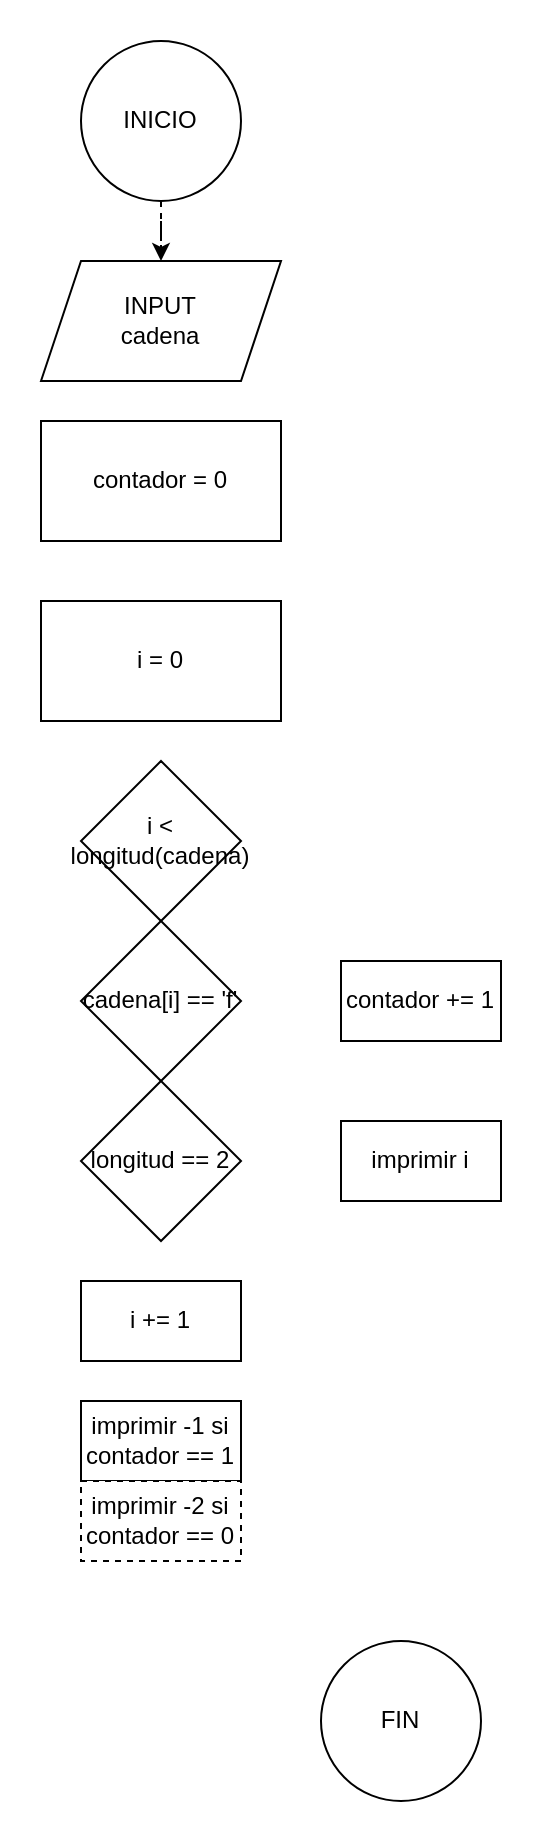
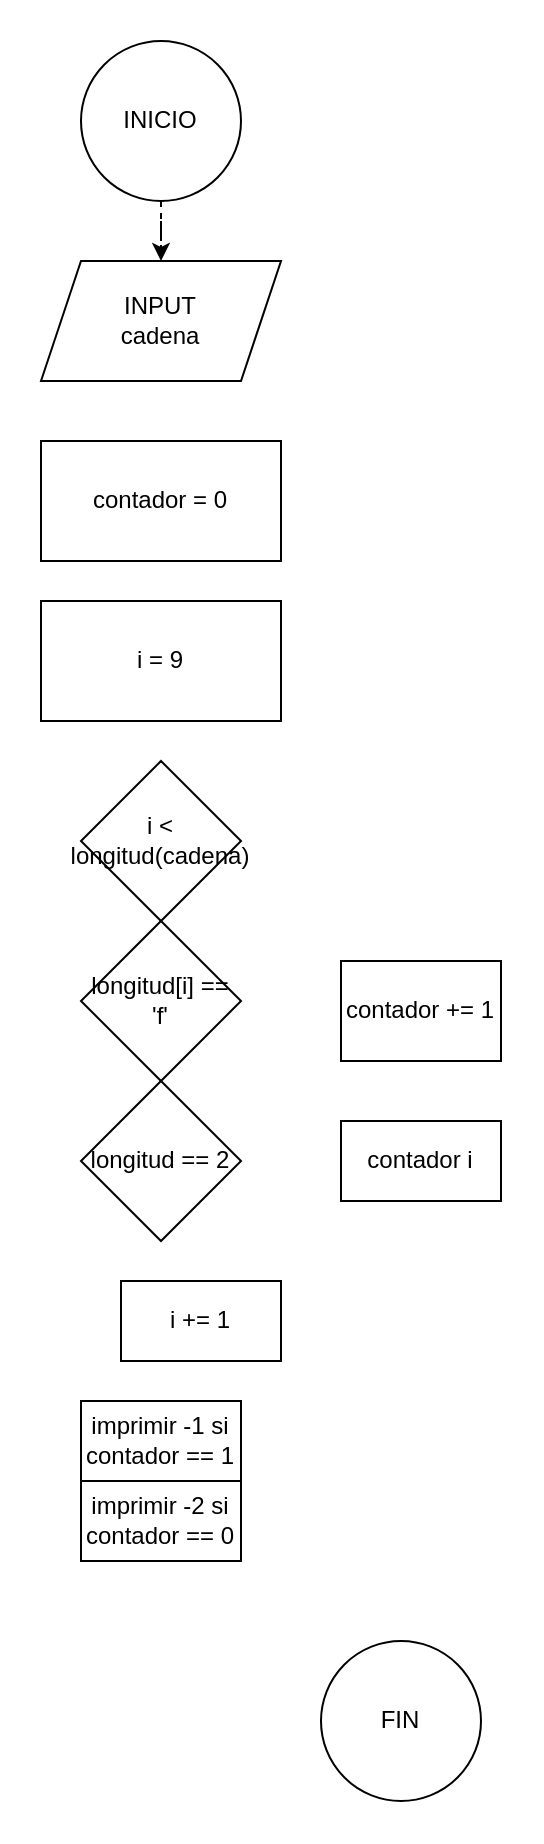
node "contador = 0": moved (161, 481) -> (161, 501)
node "i = 0": label "i = 0" -> "i = 9"
node "cadena[i] == 'f'": label "cadena[i] == 'f'" -> "longitud[i] == 'f'"
node "contador += 1": size 160x80 -> 160x100
node "imprimir i": label "imprimir i" -> "contador i"
node "i += 1": moved (161, 1321) -> (201, 1321)
node "imprimir -2 si contador == 0": style dashed -> solid
